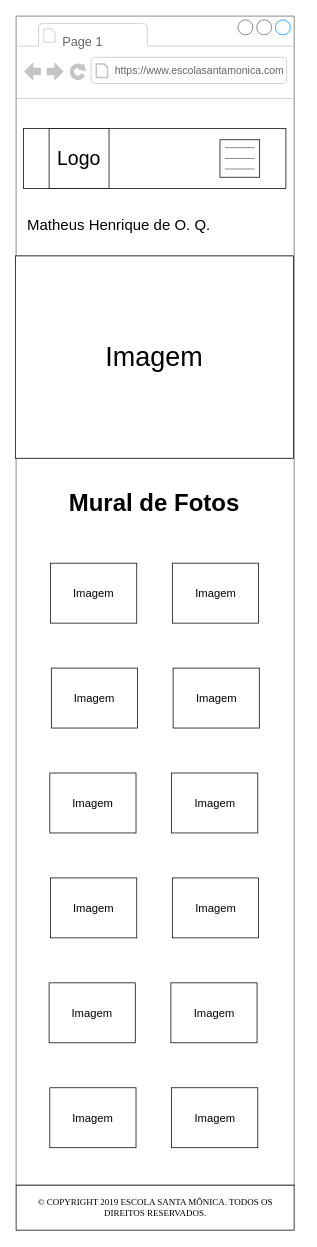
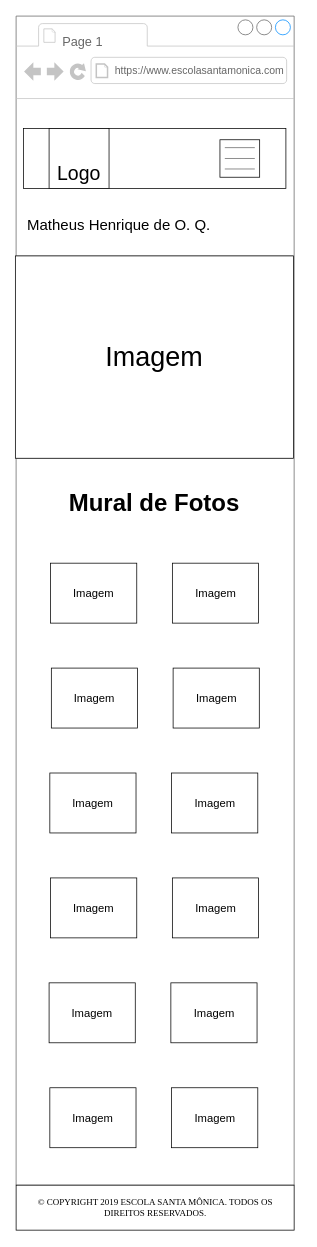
node "Logo": moved (79, 158) -> (79, 173)
